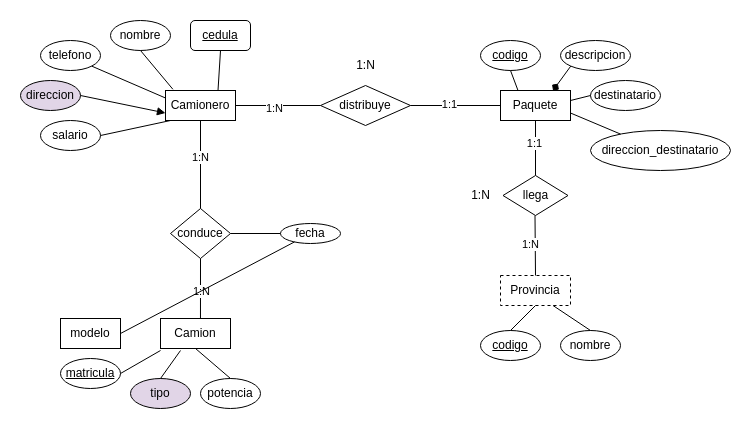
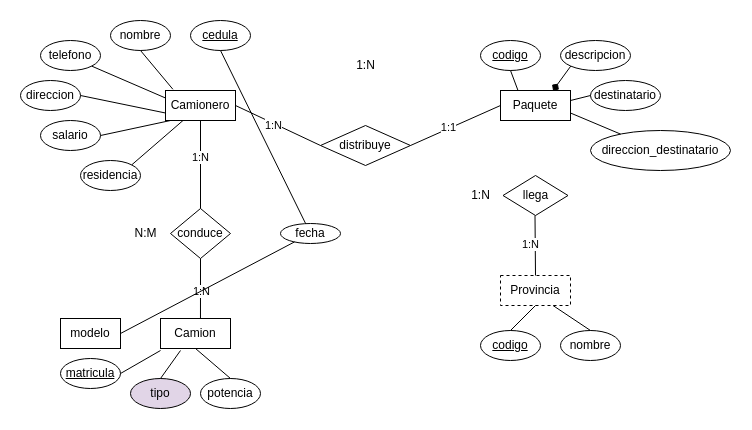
node "cedula": shape rounded rectangle -> ellipse
edge "cedula" -- "Camionero": now "cedula" -- "fecha"
node "direccion": fillcolor #e1d5e7 -> #ffffff
node "distribuye": moved (366, 106) -> (366, 146)
edge "direccion" -> "Camionero": arrowhead block -> none
edge "Camionero" -- "residencia": added
edge "Paquete" -- "llega": removed, label "1:1"
node "residencia": added
node "N:M": added
edge "conduce" -- "fecha": removed
